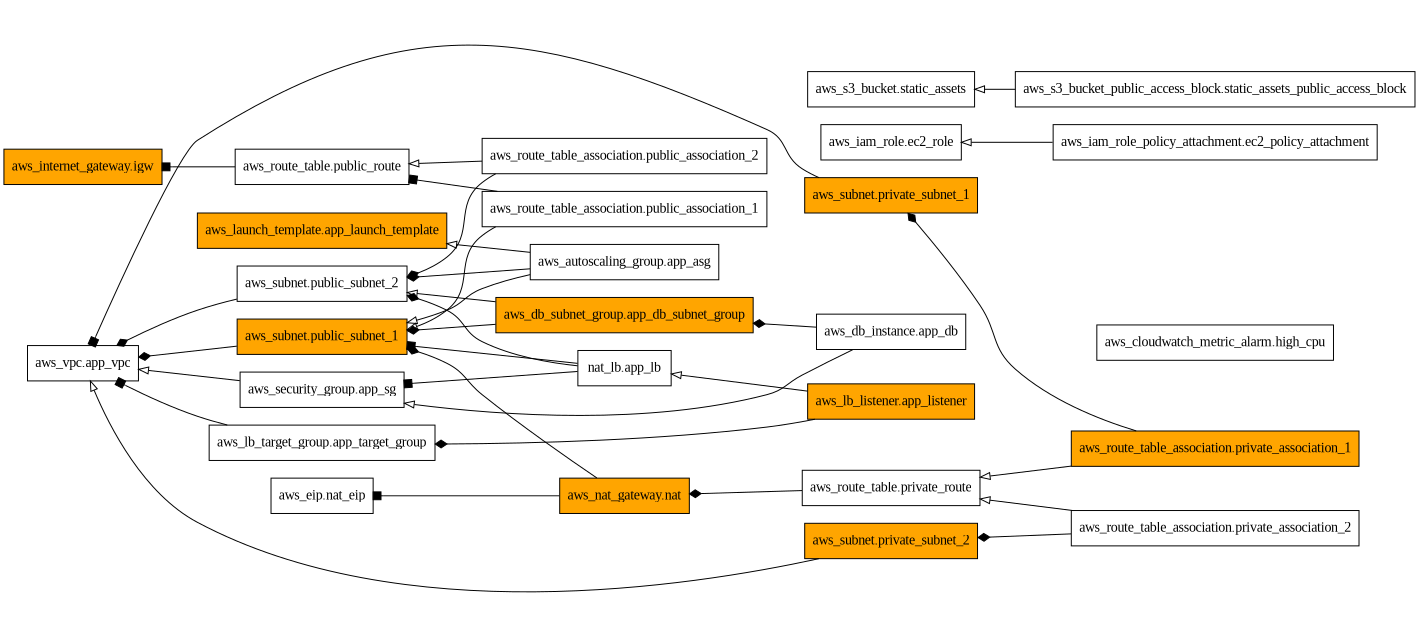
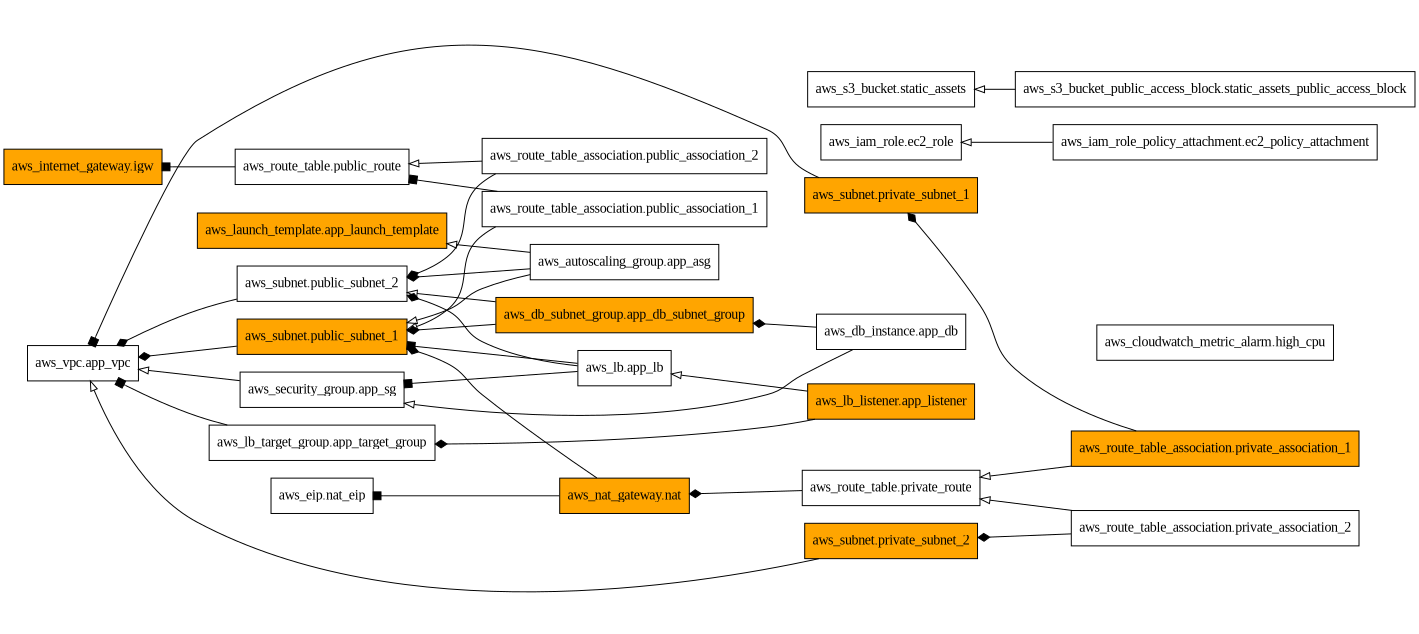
node "nat_lb.app_lb": label "nat_lb.app_lb" -> "aws_lb.app_lb"
